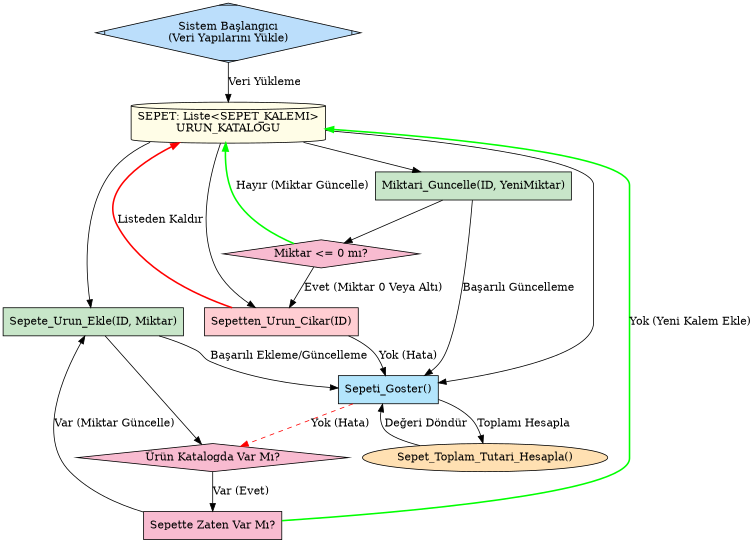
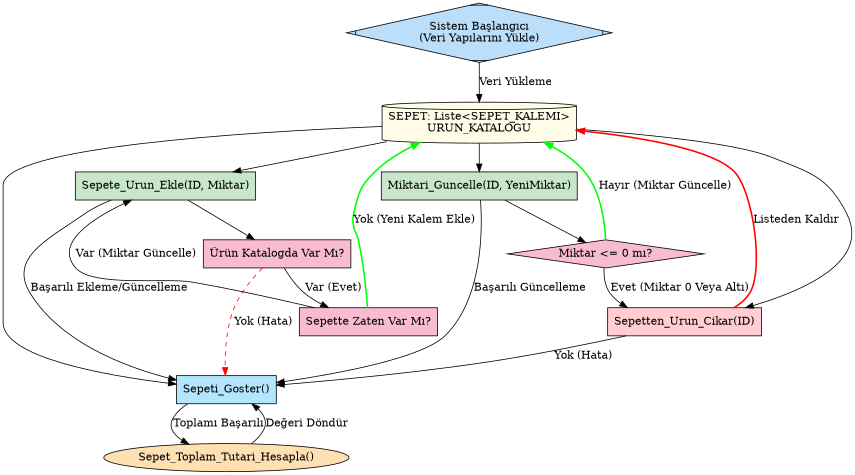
edge "Sepeti_Goster()" -> "Ürün Katalogda Var Mı?": reversed
edge "Sepeti_Goster()" -> "Sepet_Toplam_Tutari_Hesapla()": label "Toplamı Hesapla" -> "Toplamı Başarılı"
node "Ürün Katalogda Var Mı?": shape diamond -> box
